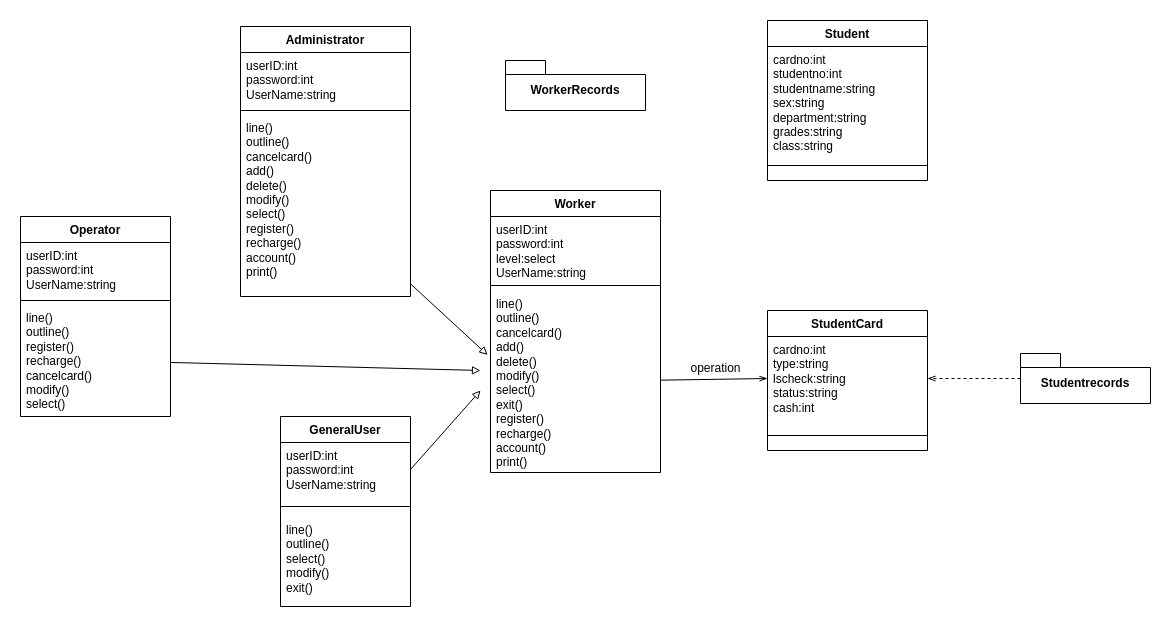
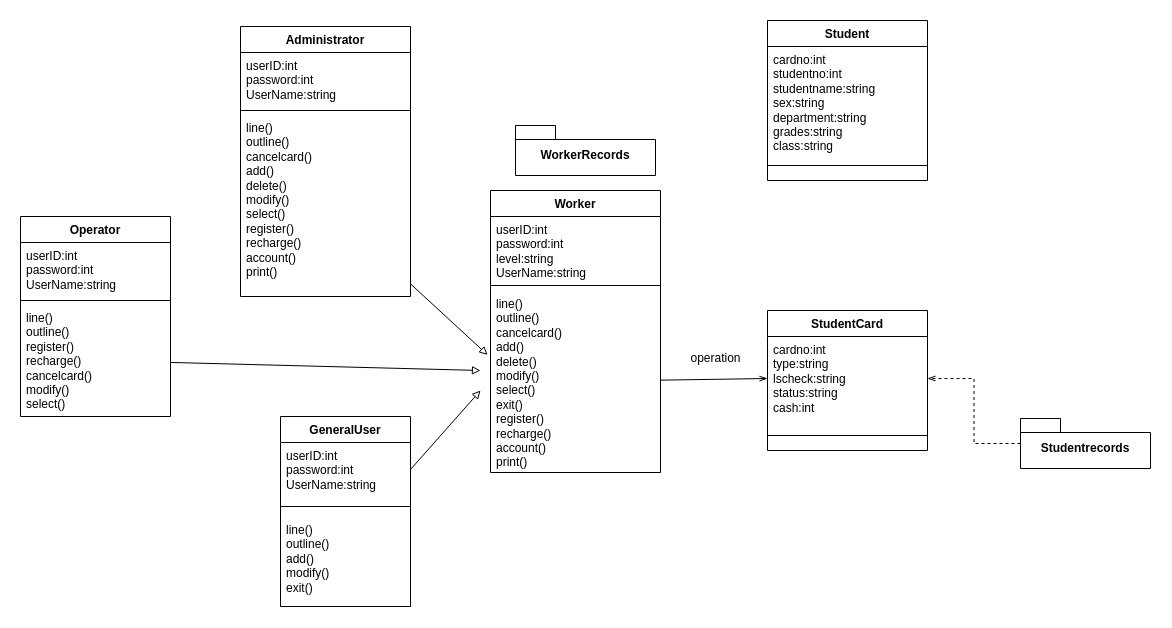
node "WorkerRecords": moved (576, 86) -> (586, 151)
node "userID:intpassword:intlevel:select UserName:string": label "userID:intpassword:intlevel:select UserName:string" -> "userID:intpassword:intlevel:string UserName:string"
node "operation": moved (716, 369) -> (716, 359)
node "Studentrecords": moved (1086, 379) -> (1086, 444)
node "line()outline()select() modify()exit()": label "line()outline()select() modify()exit()" -> "line()outline()add() modify()exit()"
